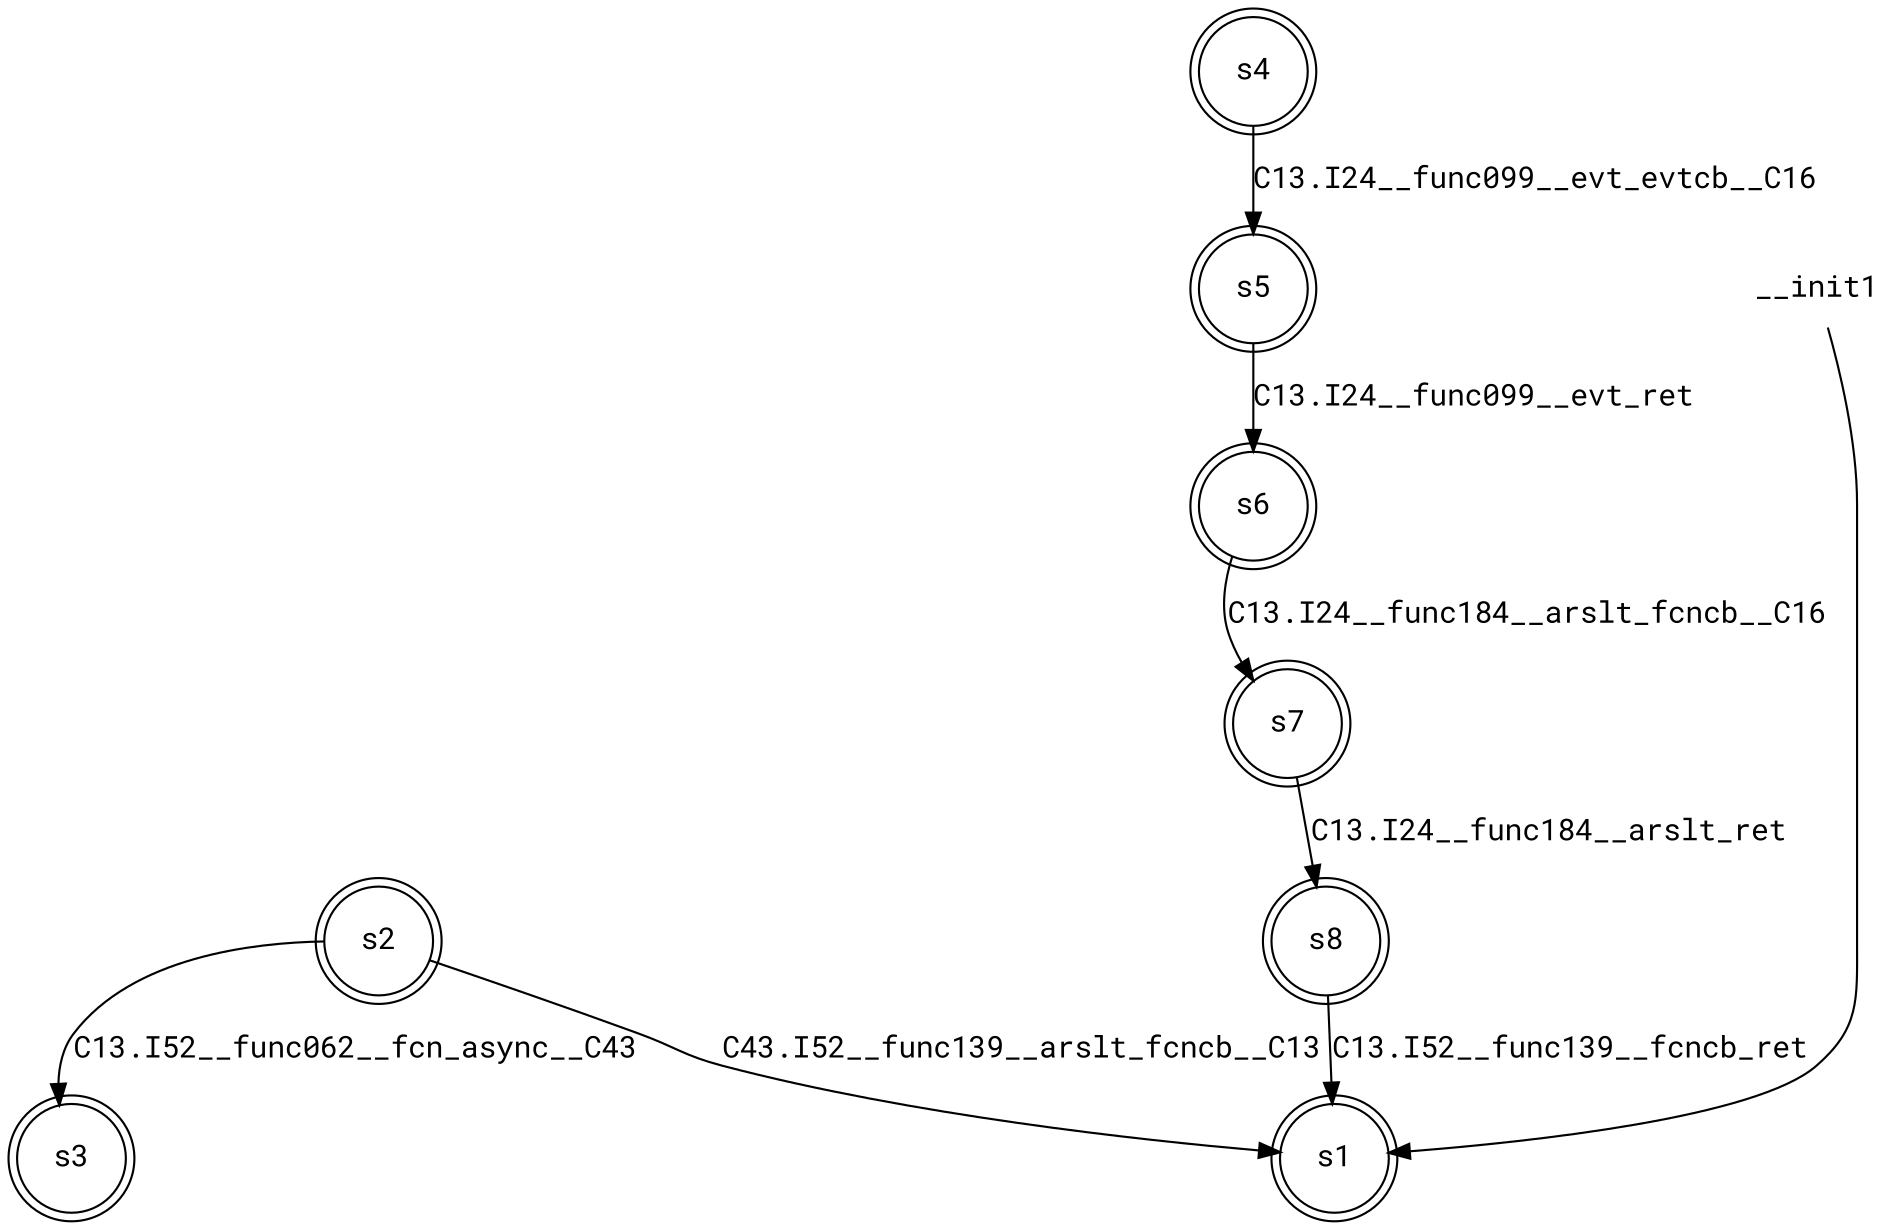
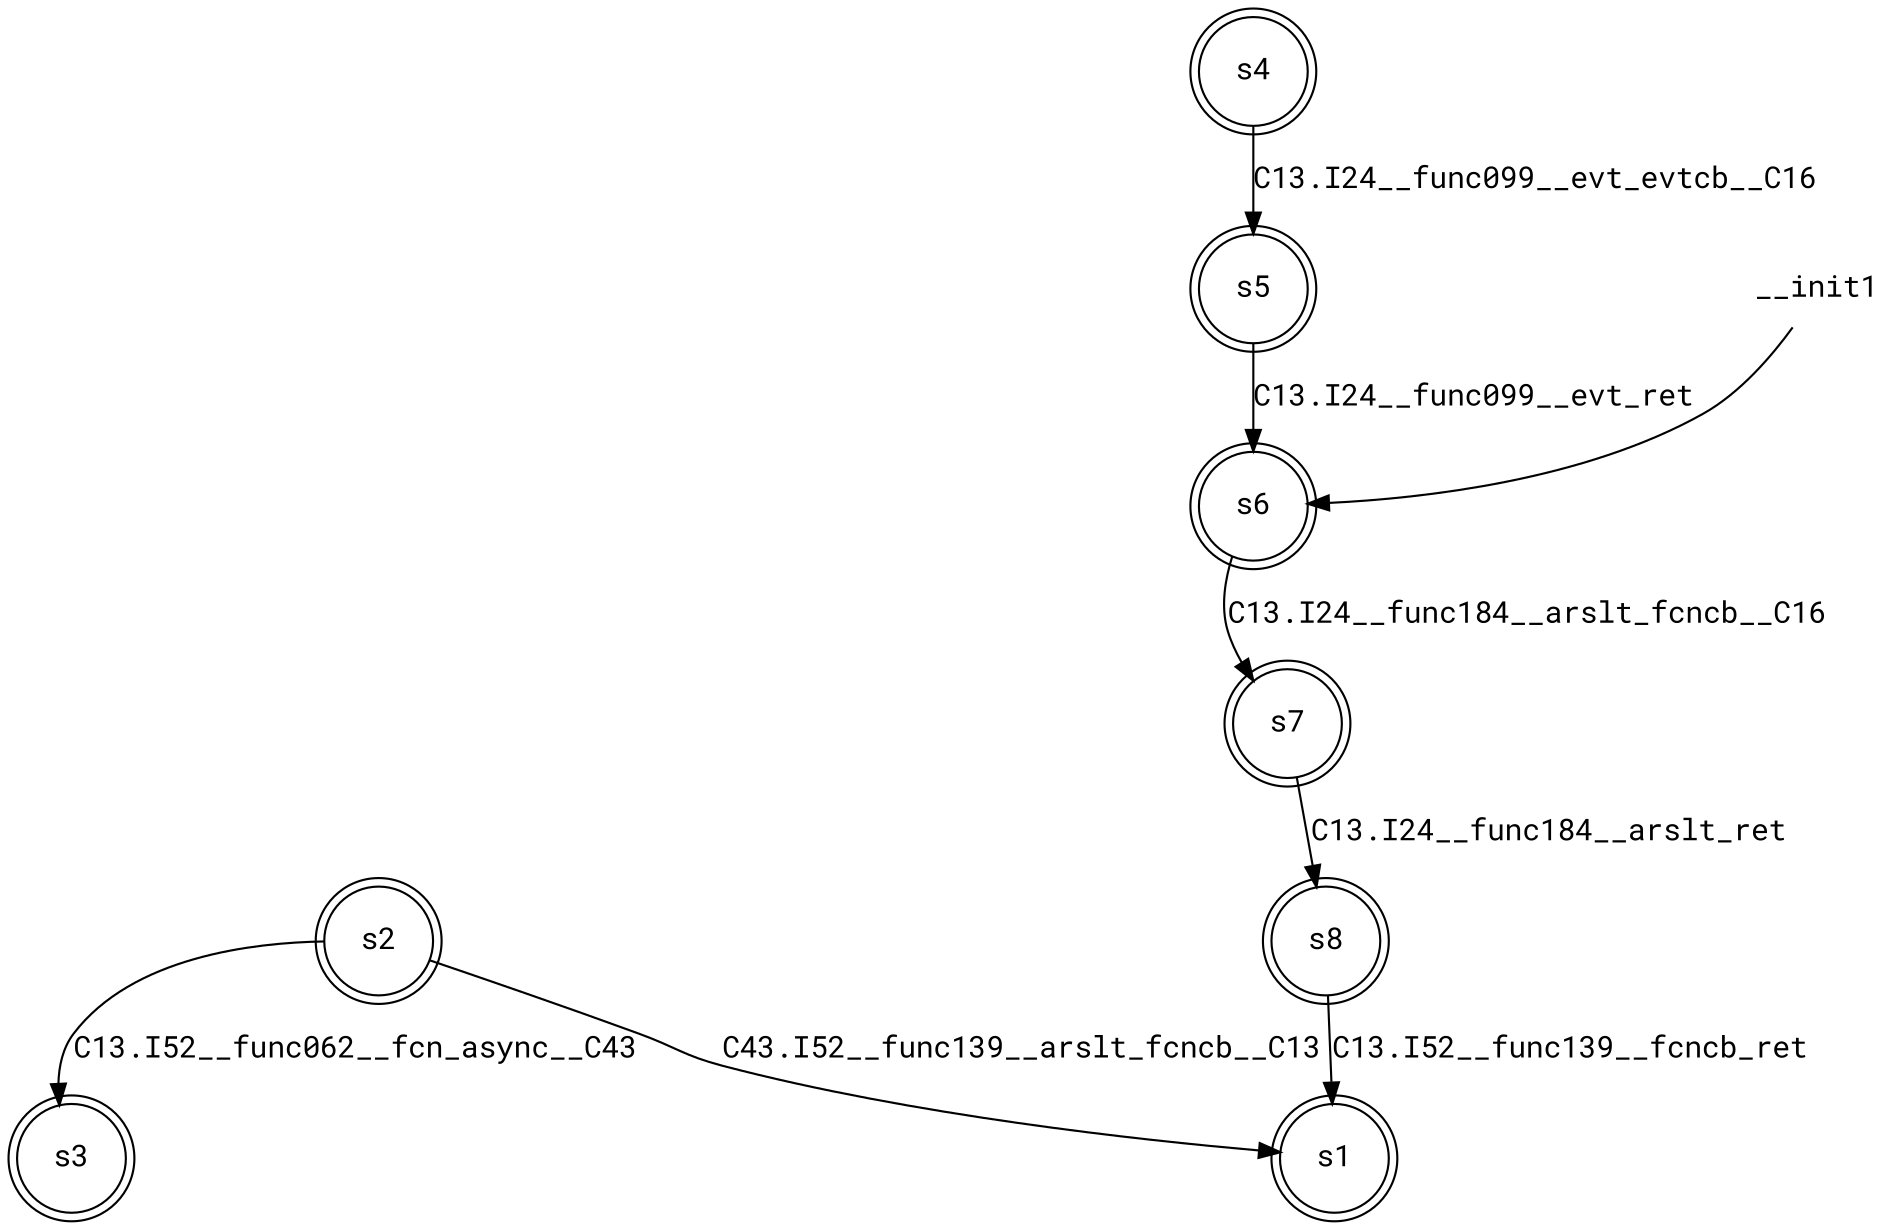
edge "__init1" -> "s1": now "__init1" -> "s6"
